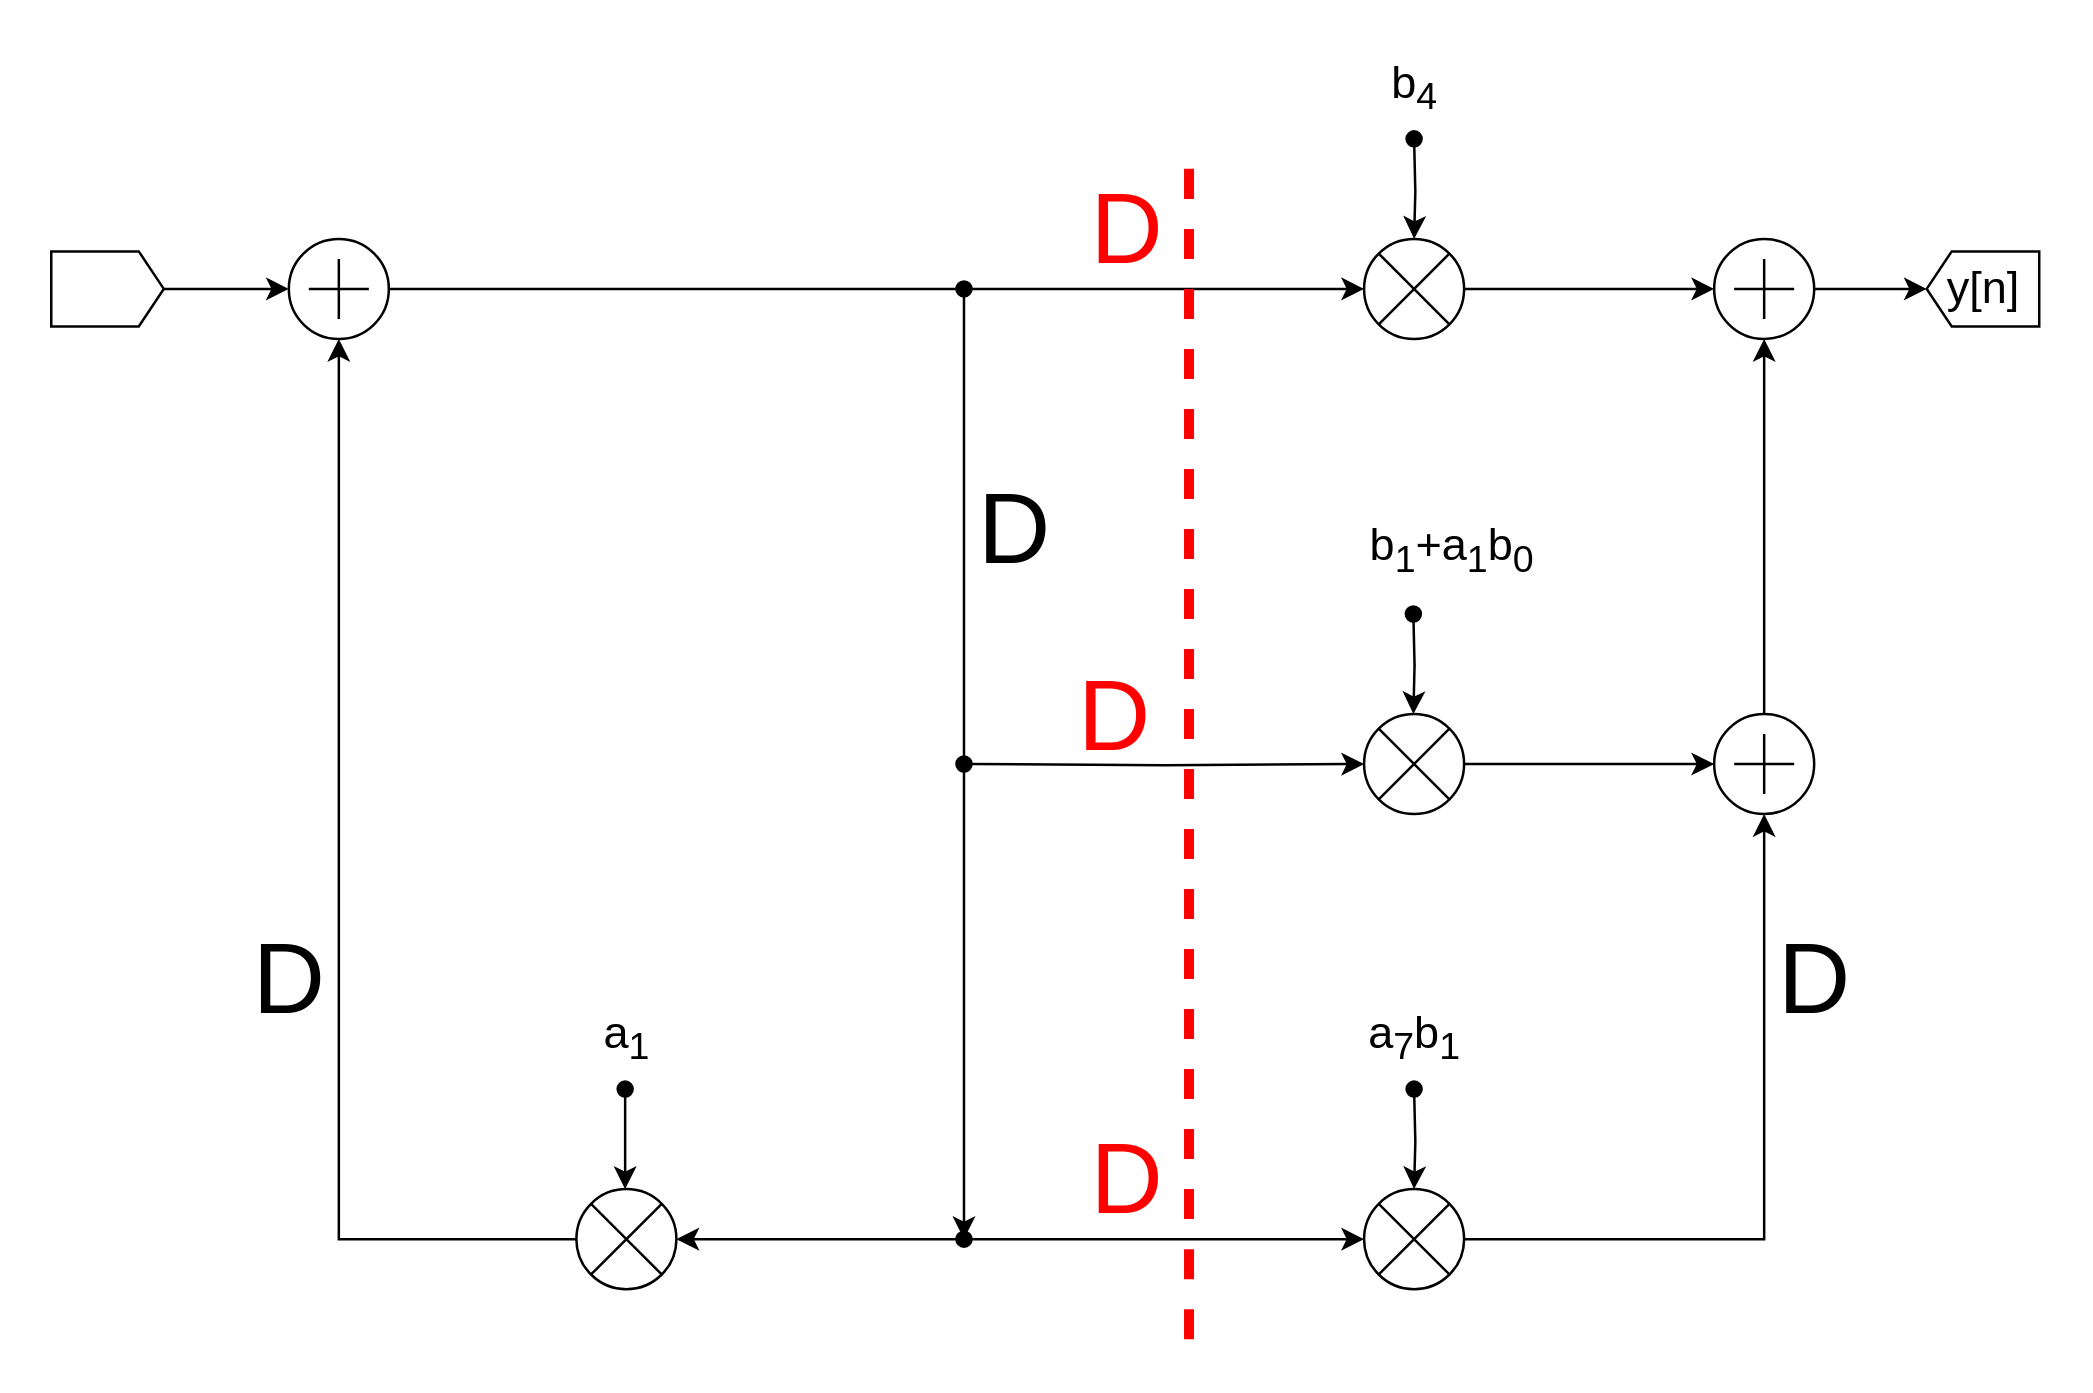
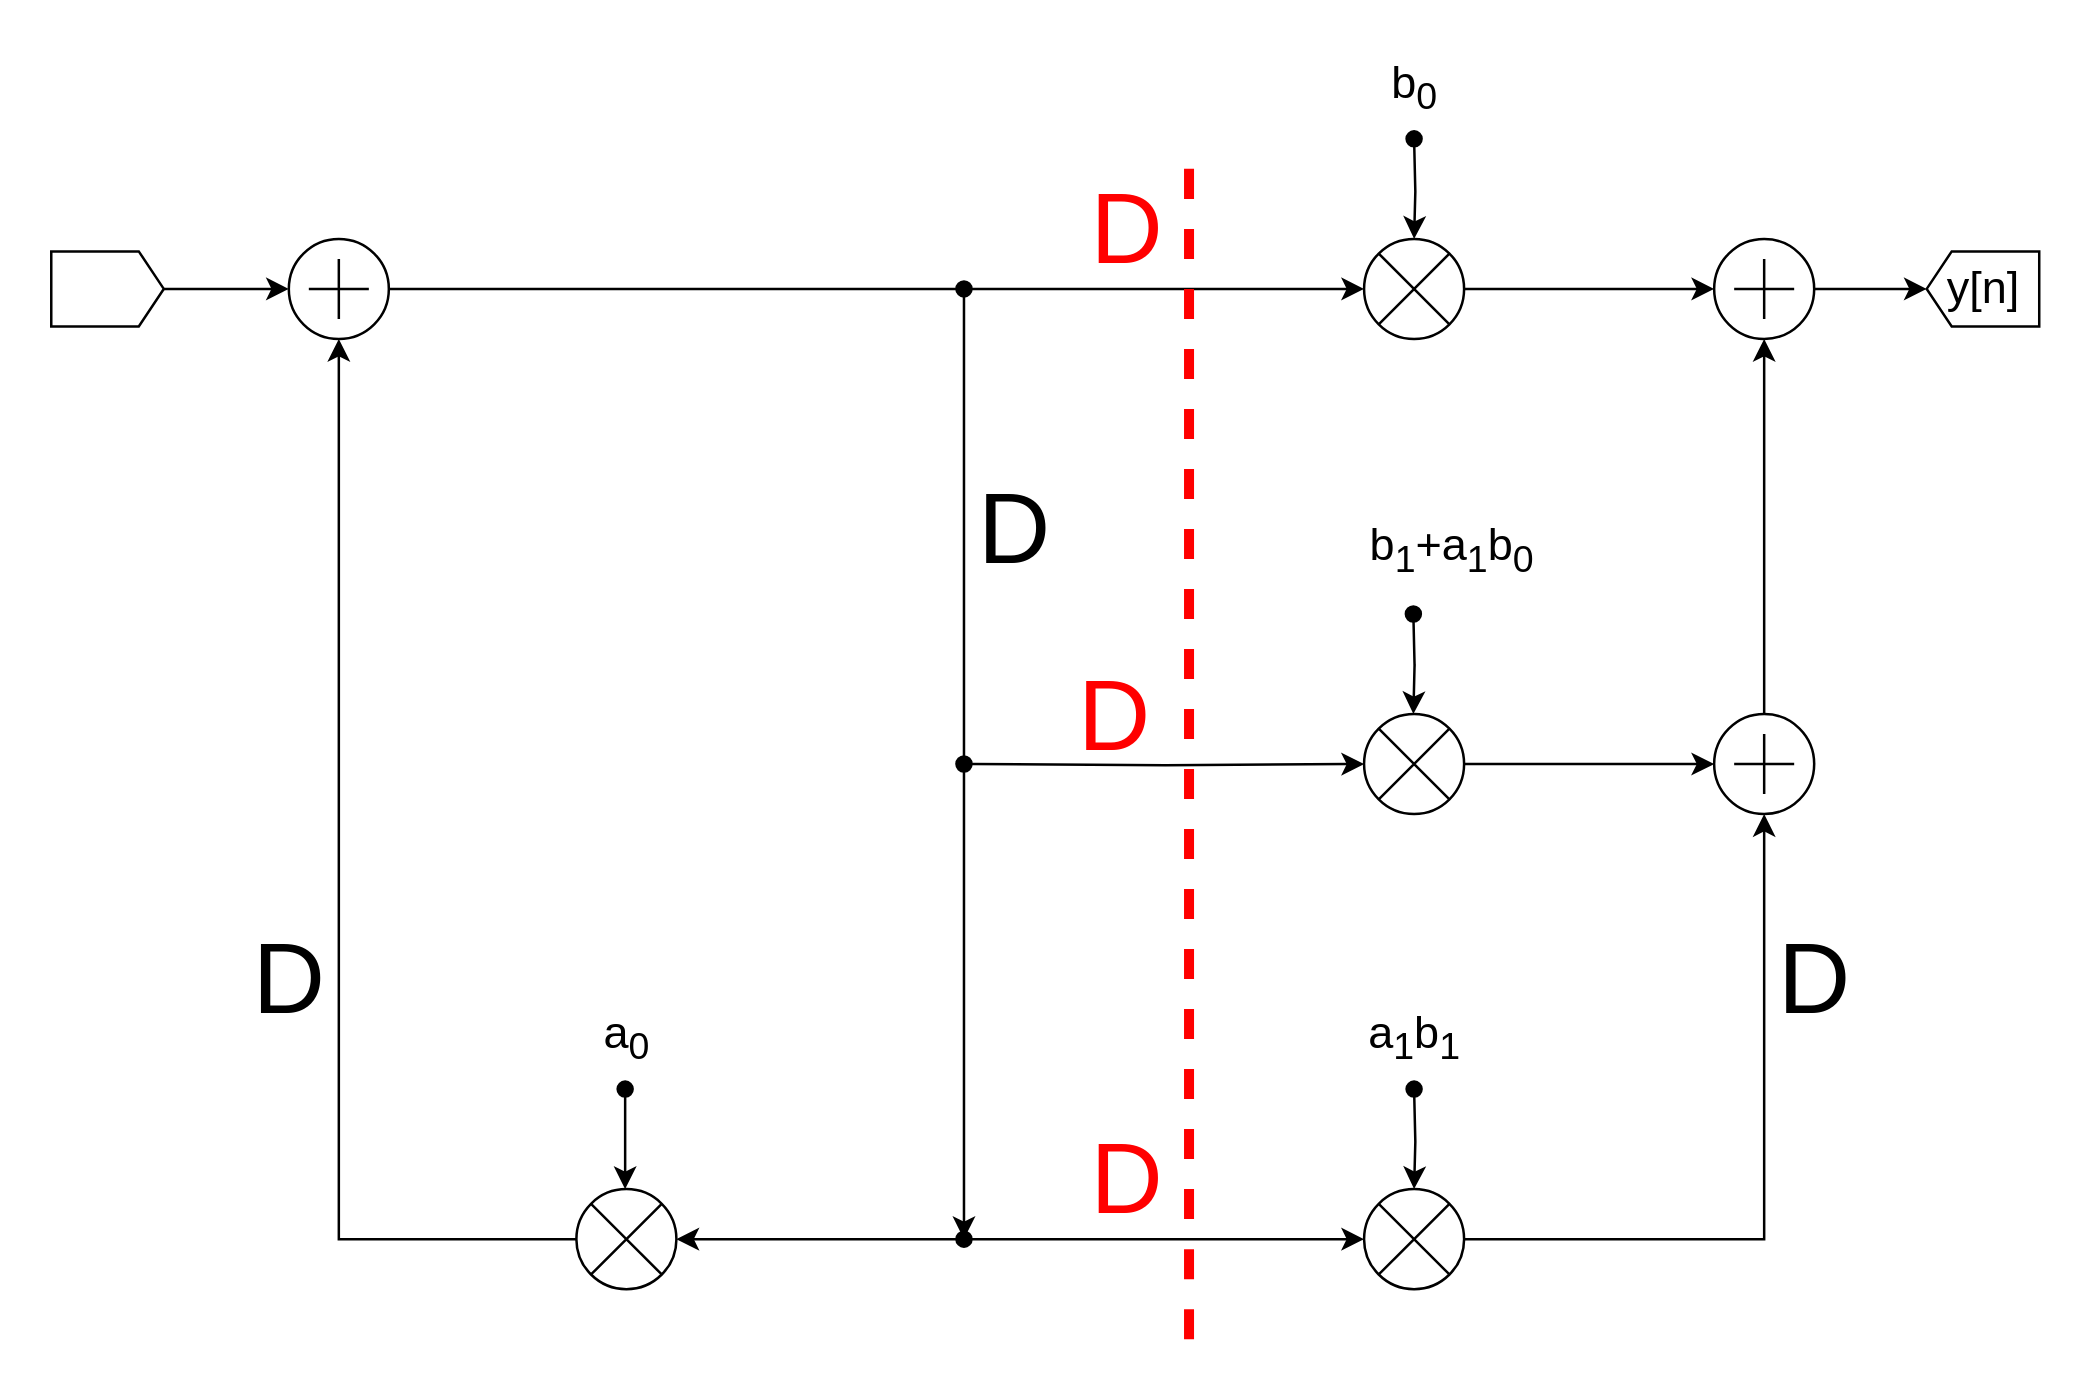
node "b4": label "b4" -> "b0"
node "a1": label "a1" -> "a0"
node "a7b1": label "a7b1" -> "a1b1"
